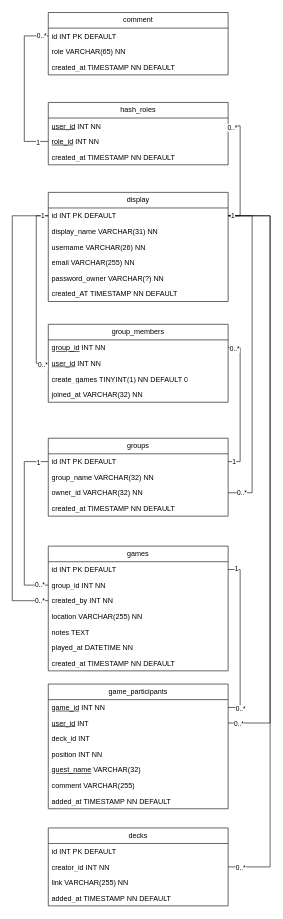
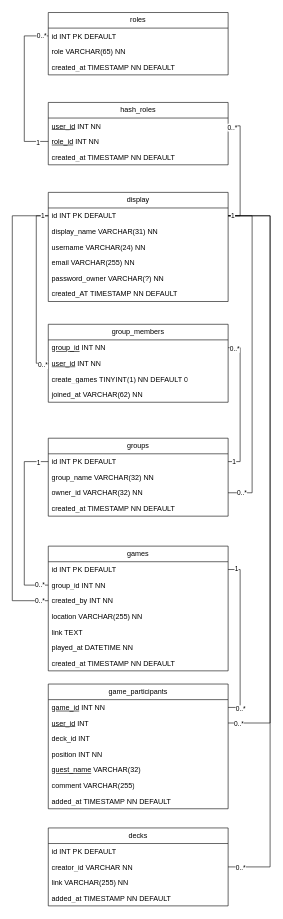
node "comment": label "comment" -> "roles"
node "username VARCHAR(26) NN": label "username VARCHAR(26) NN" -> "username VARCHAR(24) NN"
node "joined_at VARCHAR(32) NN": label "joined_at VARCHAR(32) NN" -> "joined_at VARCHAR(62) NN"
node "notes TEXT": label "notes TEXT" -> "link TEXT"
node "creator_id INT NN": label "creator_id INT NN" -> "creator_id VARCHAR NN"
